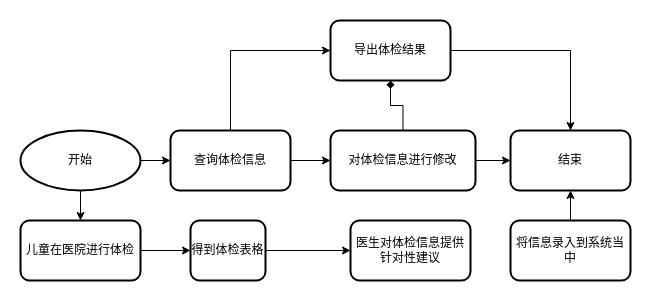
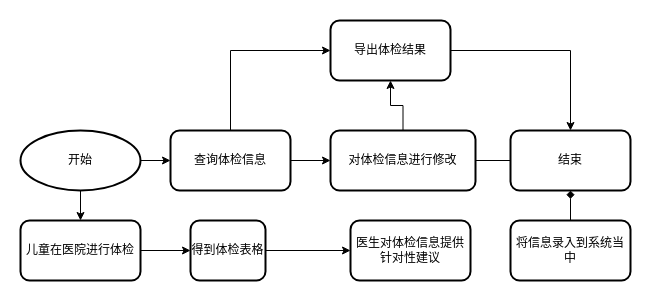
edge "对体检信息进行修改" -> "导出体检结果": arrowhead diamond -> classic
edge "对体检信息进行修改" -> "结束": arrowhead classic -> none
edge "将信息录入到系统当中" -> "结束": arrowhead classic -> diamond
